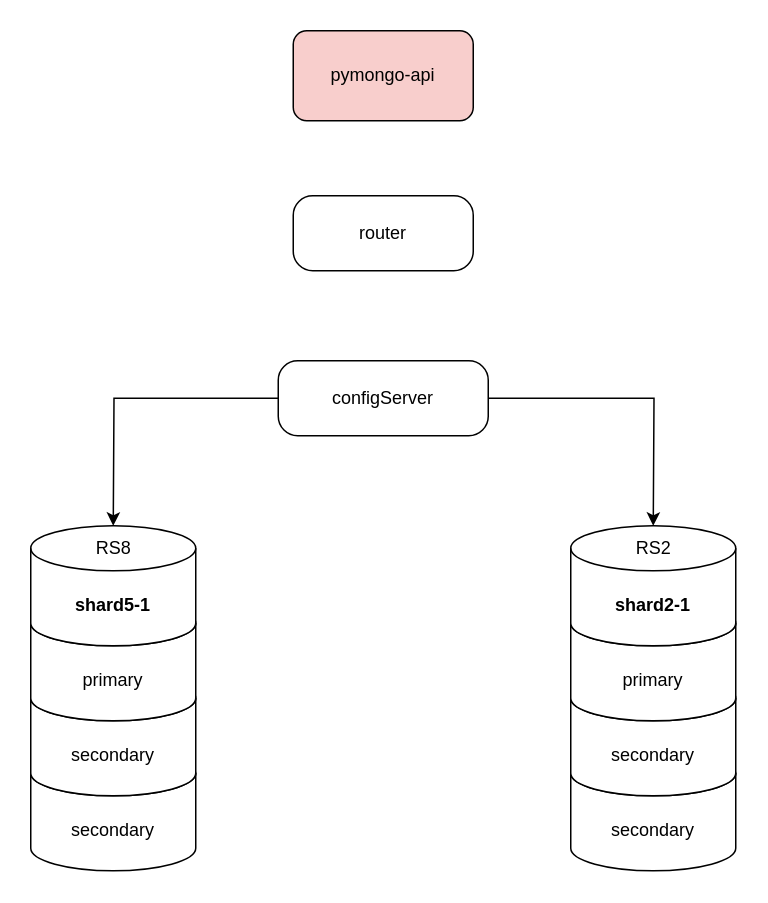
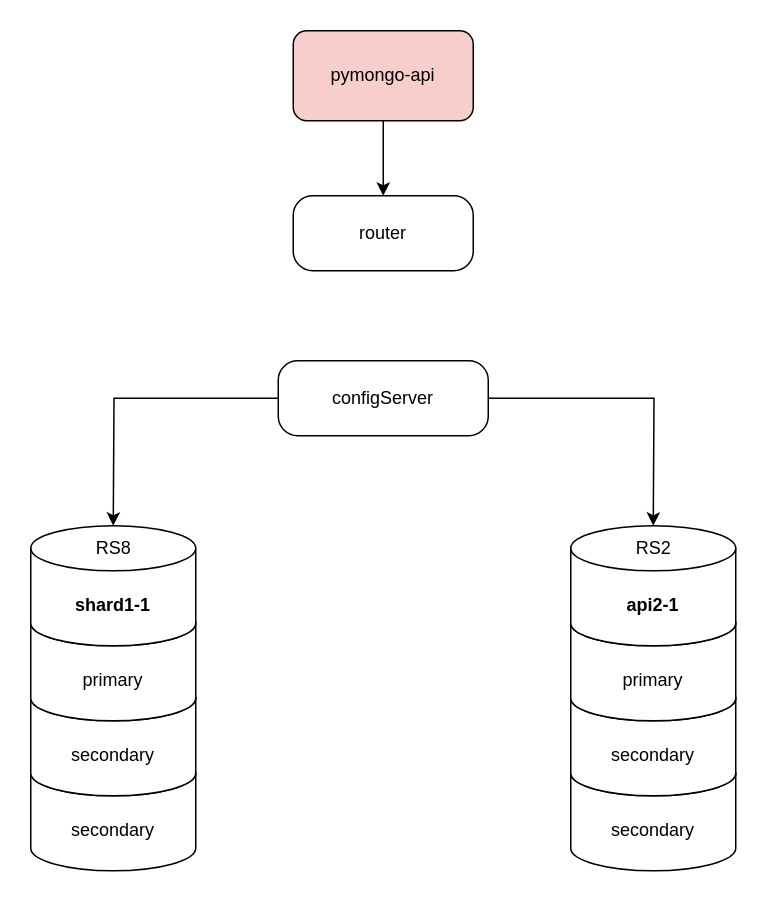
edge "pymongo-api" -> "router": added
node "shard5-1": label "shard5-1" -> "shard1-1"
node "shard2-1": label "shard2-1" -> "api2-1"
